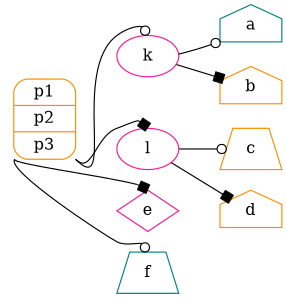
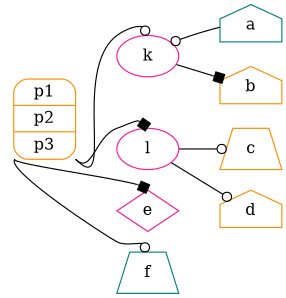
edge "k" -> "a": reversed
edge "l" -> "d": arrowhead box -> odot
